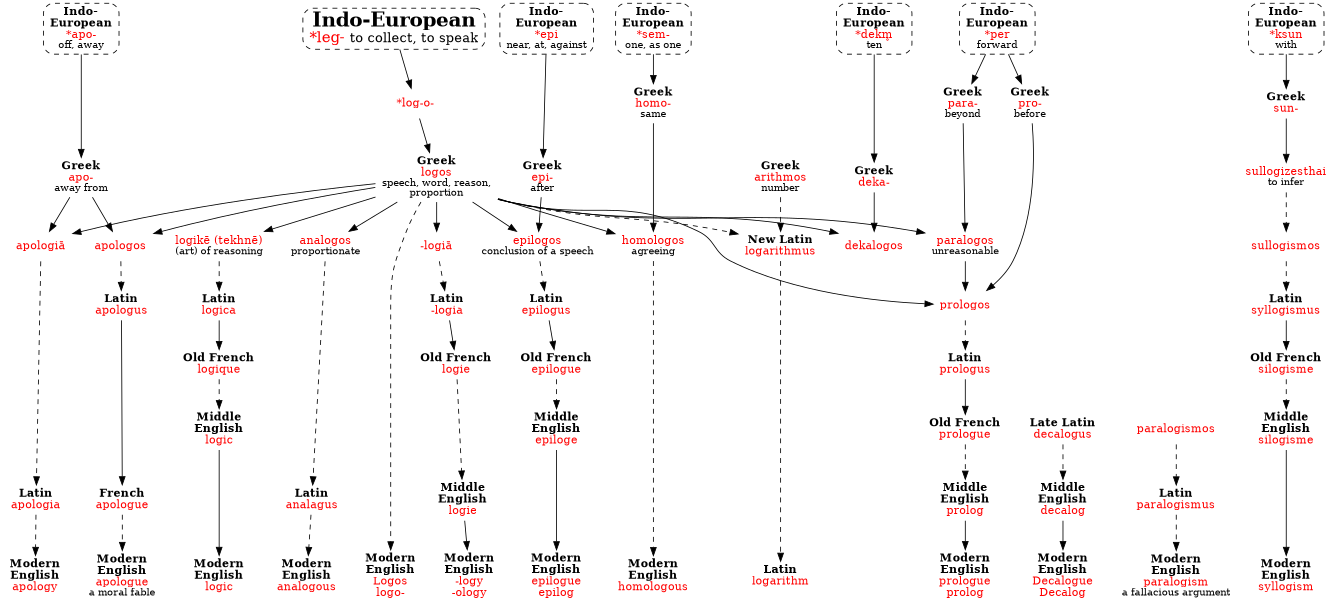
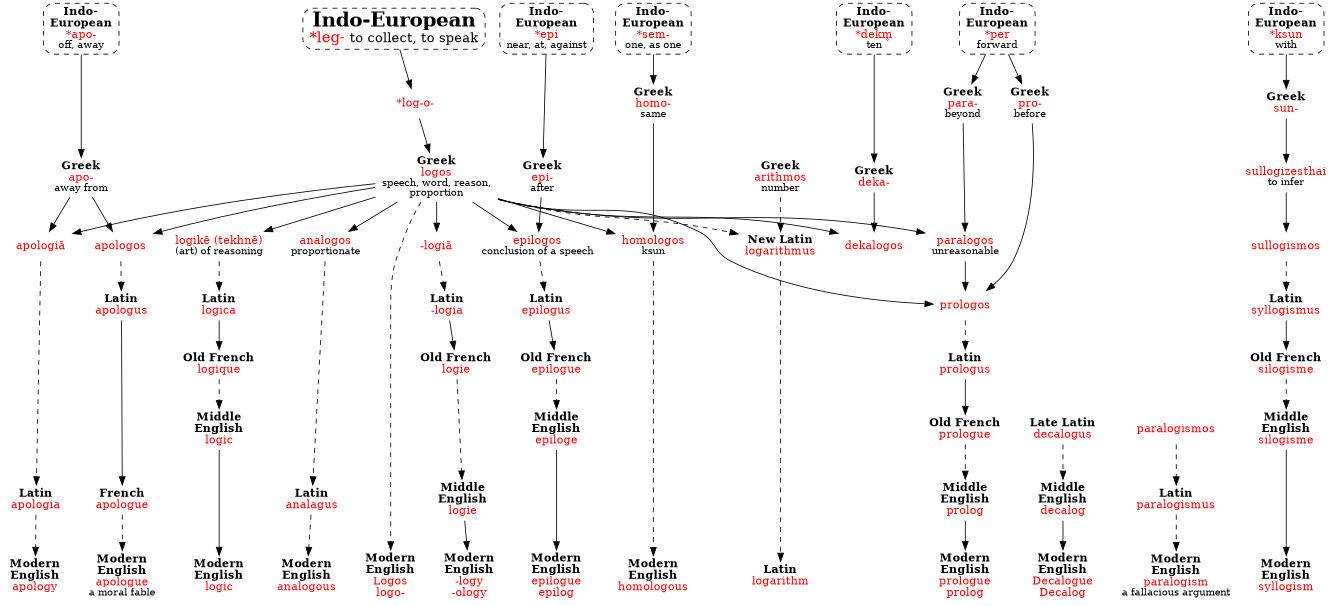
edge "sullogizesthai" -> "sullogismos": style dashed -> solid
node "homologos": text "agreeing" -> "ksun"
